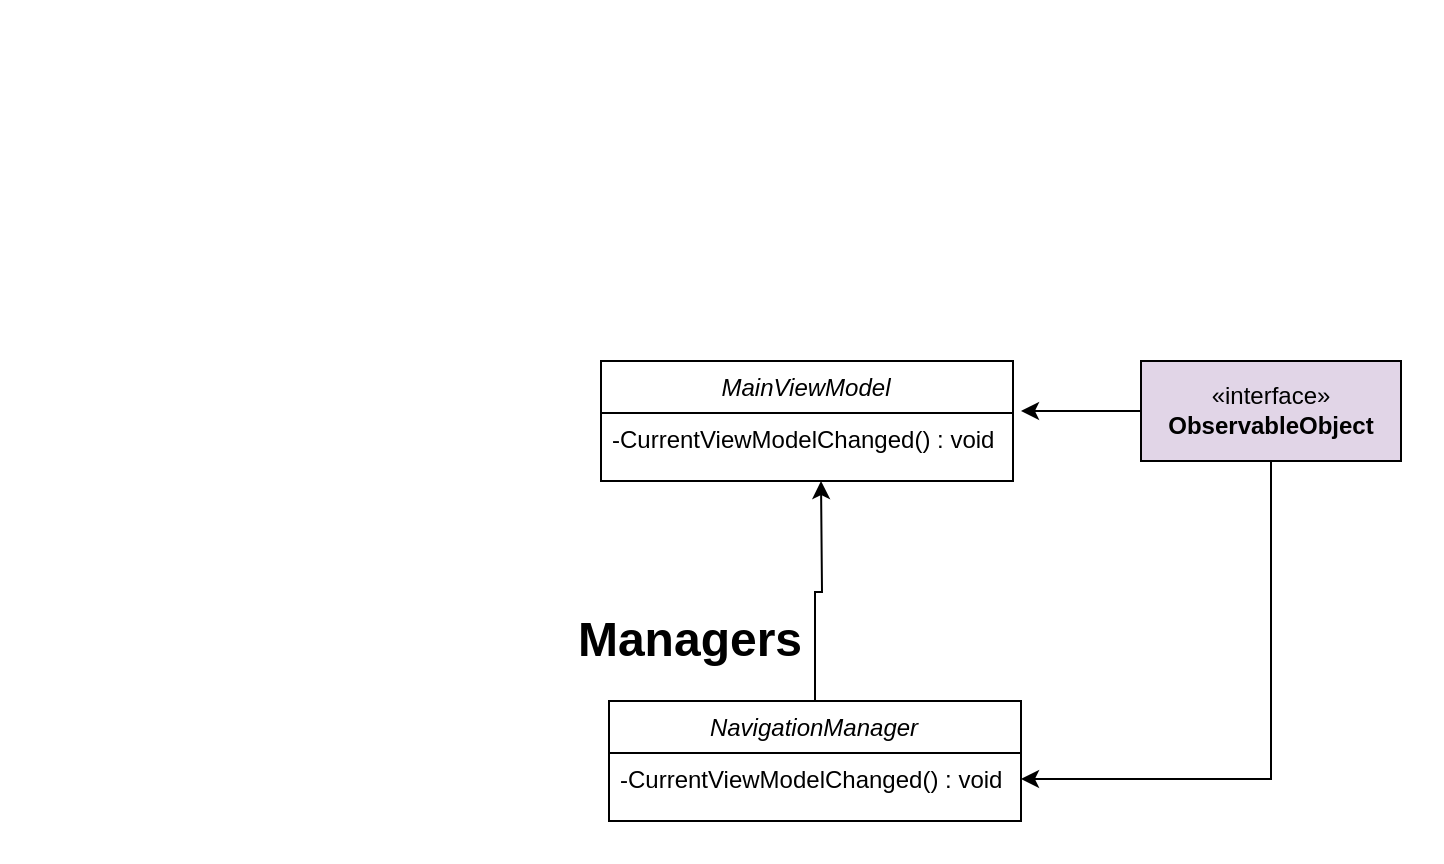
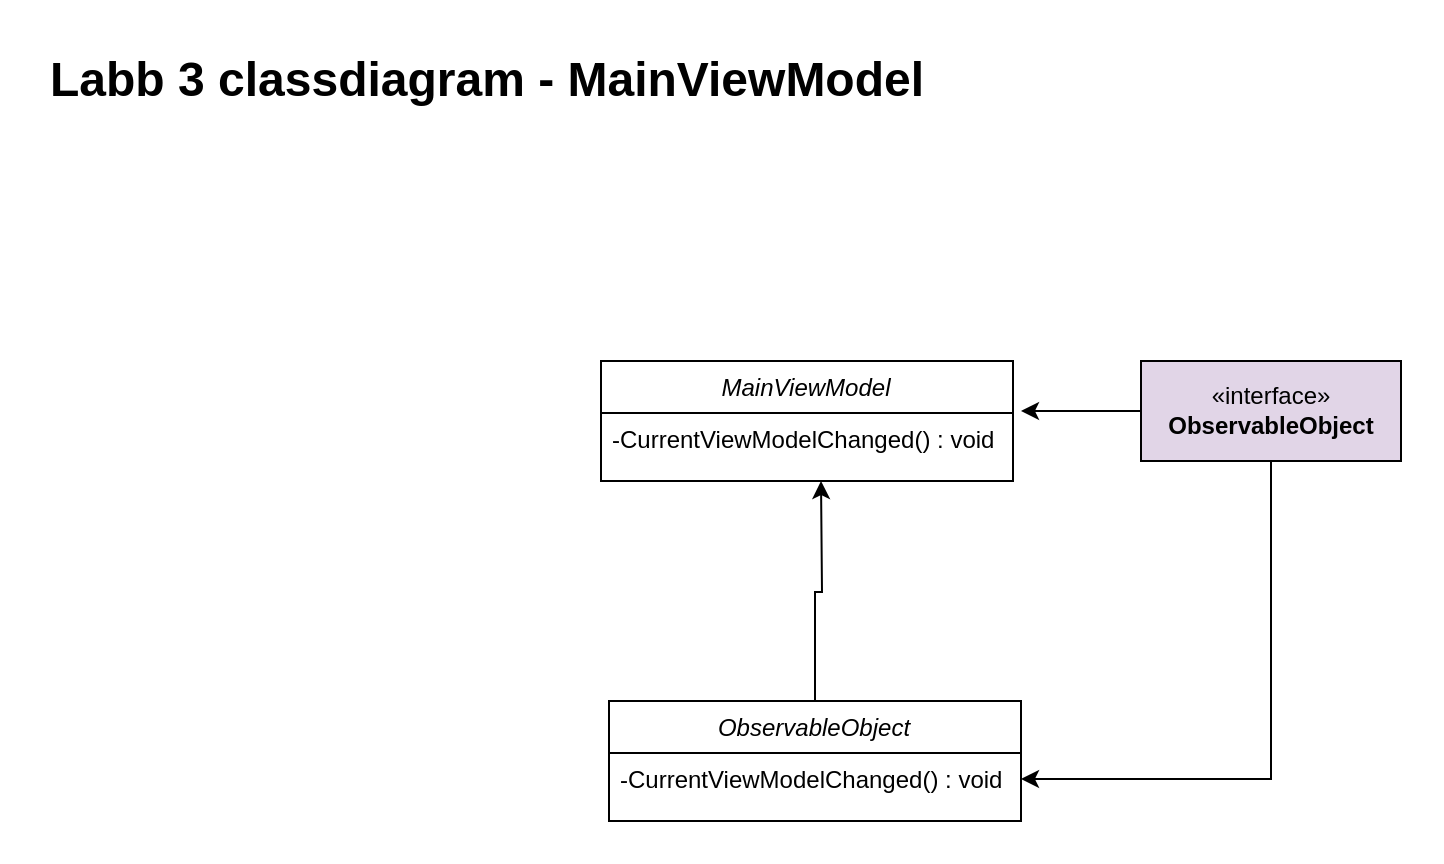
node "Labb 3 classdiagram - MainViewModel": added
node "Managers": removed
node "NavigationManager": label "NavigationManager" -> "ObservableObject"
